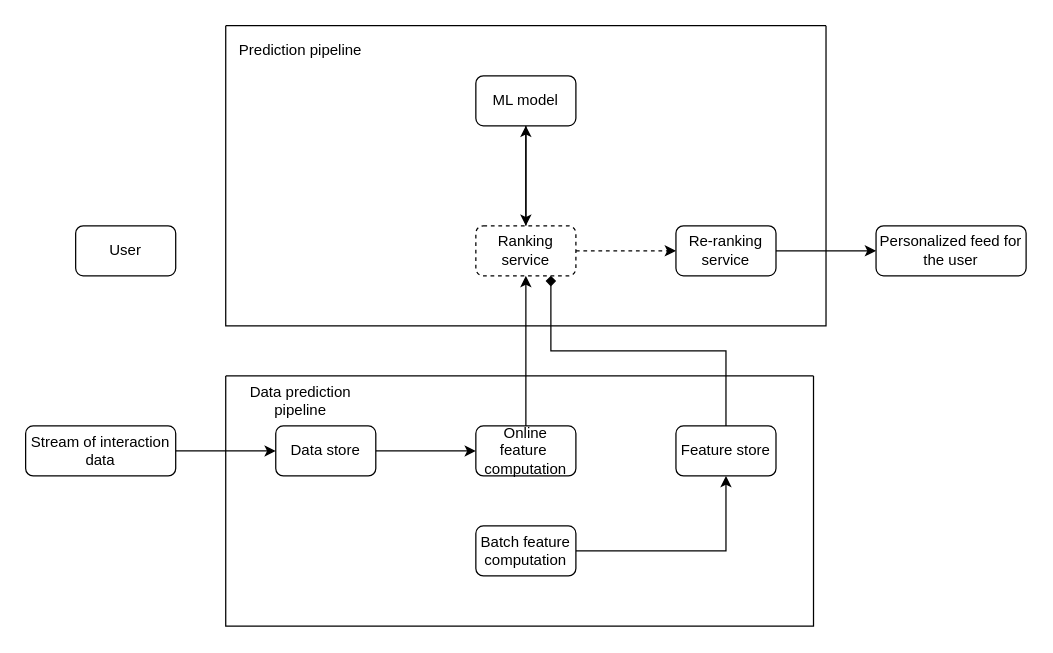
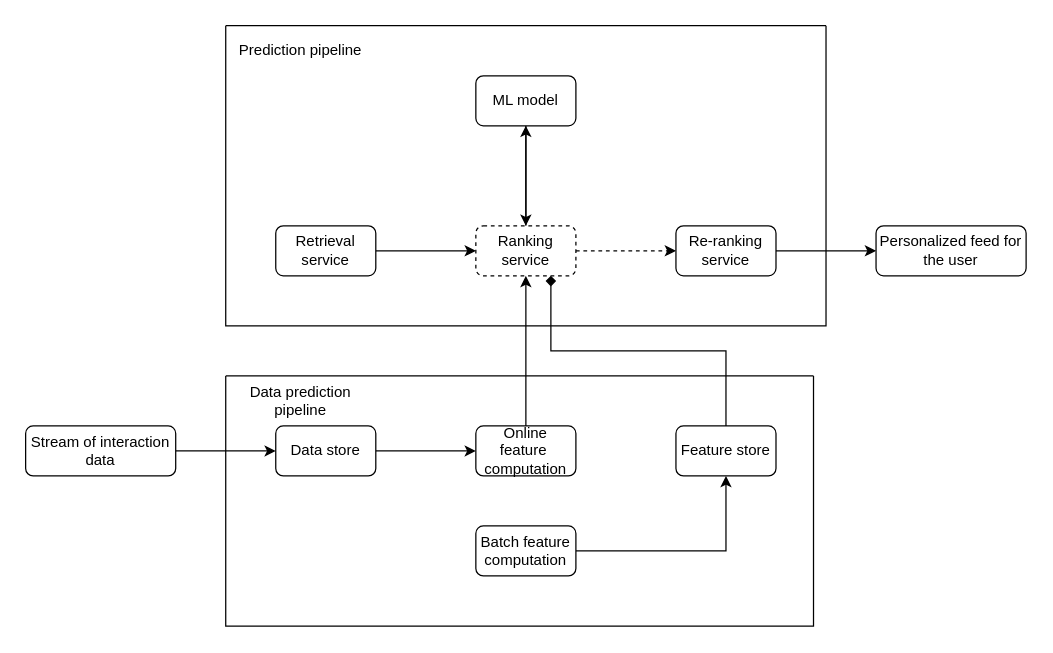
node "User": removed
node "Retrieval service": added
edge "Retrieval service" -> "Ranking service": added
